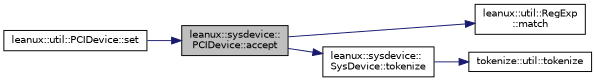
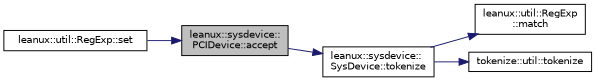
edge "leanux::sysdevice:: PCIDevice::accept" -> "leanux::util::RegExp ::match": now "leanux::sysdevice:: SysDevice::tokenize" -> "leanux::util::RegExp ::match"
node "leanux::util::PCIDevice::set": label "leanux::util::PCIDevice::set" -> "leanux::util::RegExp::set"
